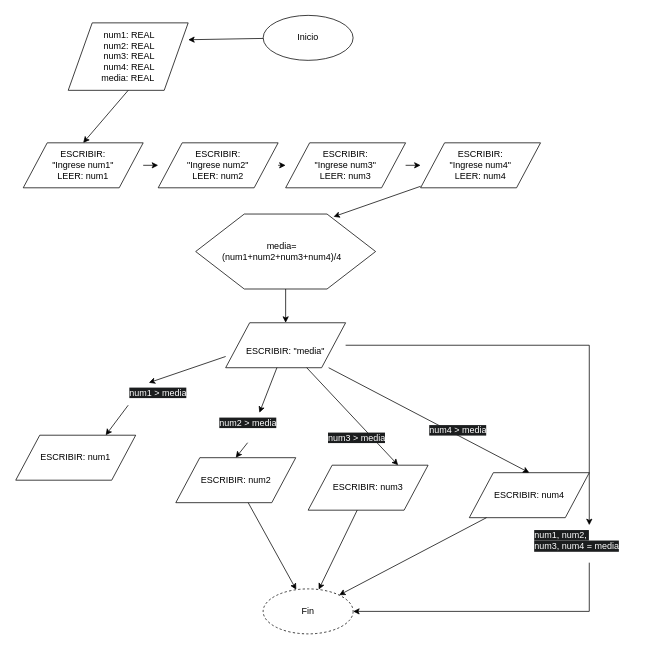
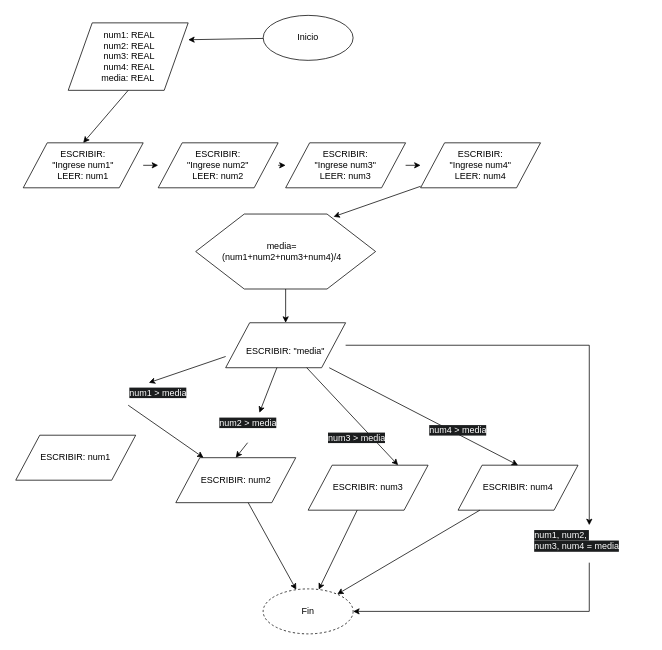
edge "num1 > media" -> "ESCRIBIR: num1": now "num1 > media" -> "ESCRIBIR: num2"
node "ESCRIBIR: num4": moved (529, 495) -> (518, 488)
